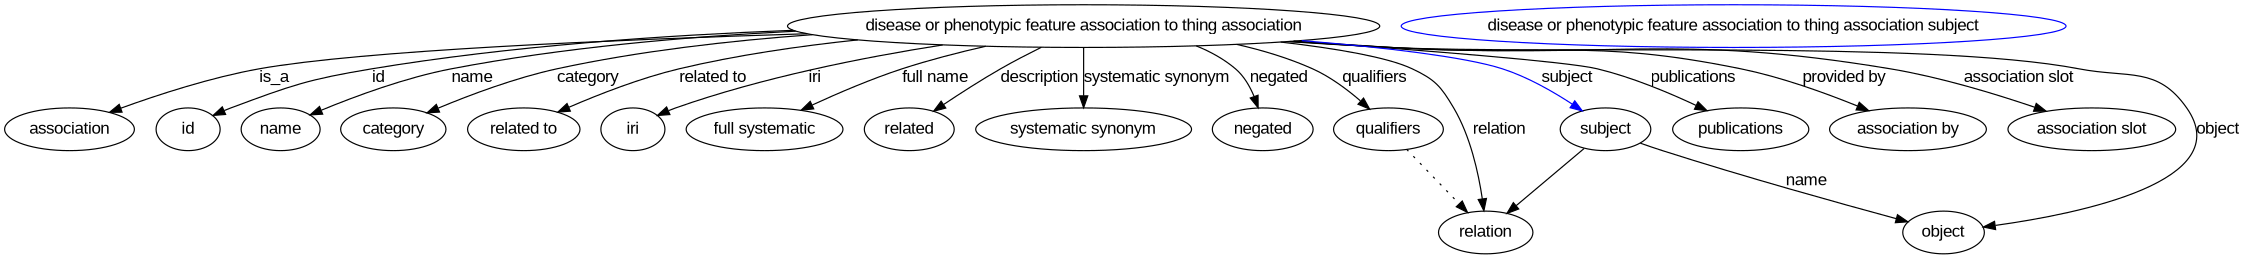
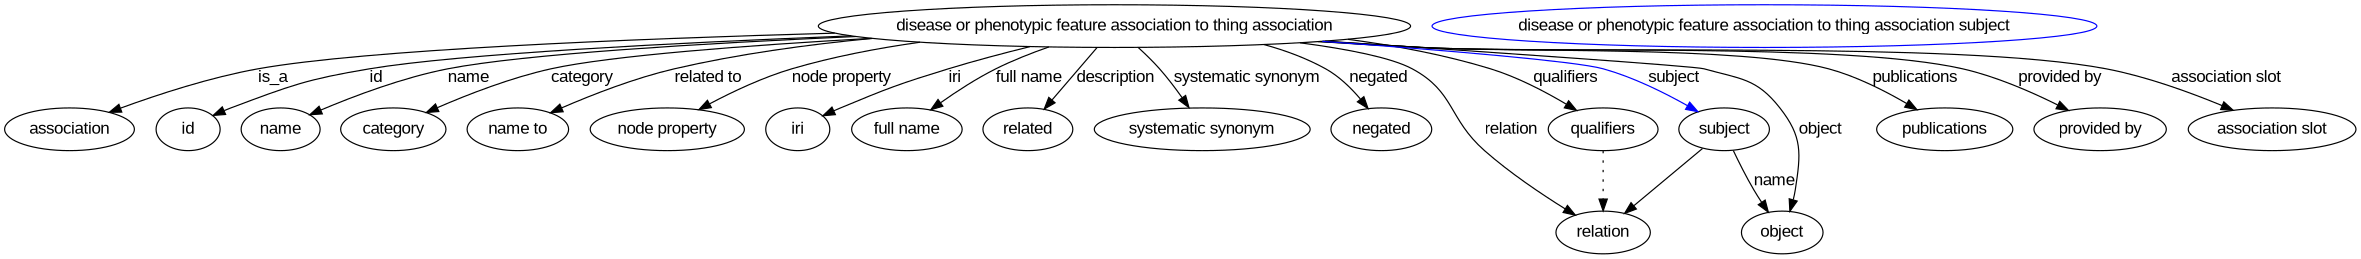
node "related to": label "related to" -> "name to"
node "node property": added
node "full systematic": label "full systematic" -> "full name"
node "association by": label "association by" -> "provided by"
